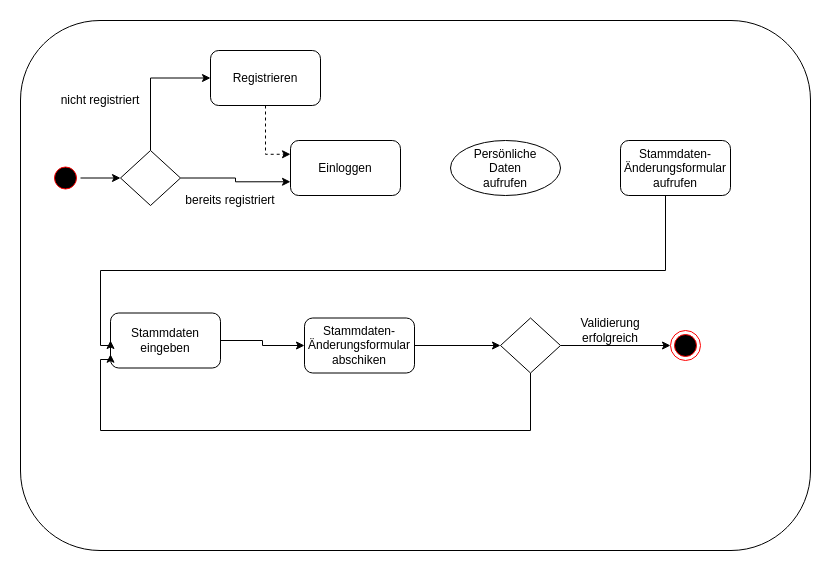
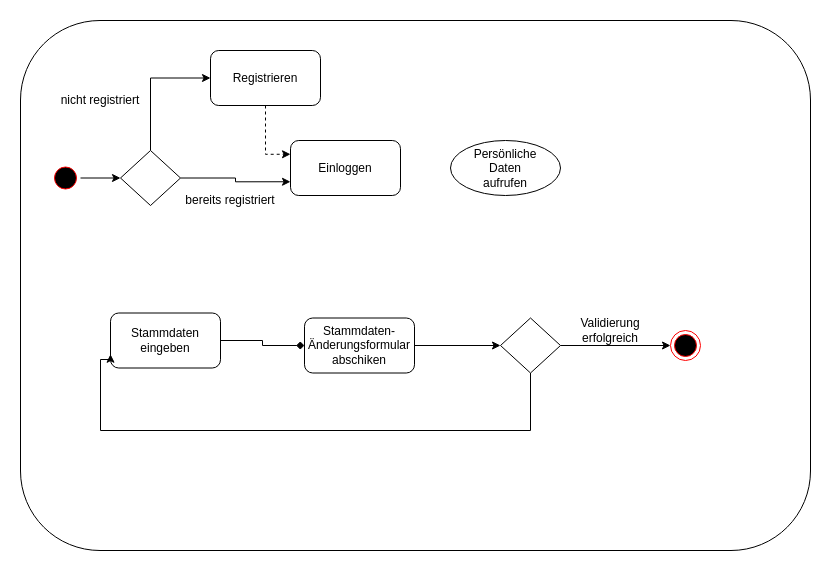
node "Stammdaten- Änderungsformular aufrufen": removed
edge "Stammdaten- Änderungsformular aufrufen" -> "Stammdaten eingeben": removed
edge "Stammdaten eingeben" -> "Stammdaten- Änderungsformular abschiken": arrowhead classic -> diamond
